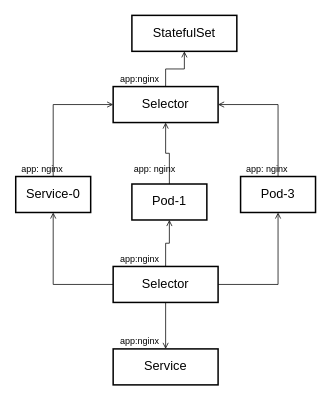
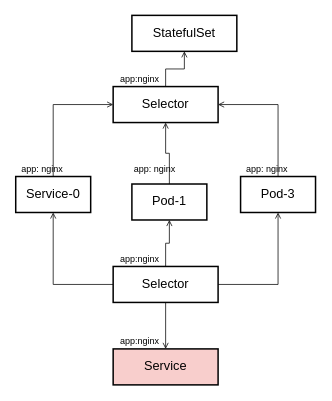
node "Service": fillcolor #ffffff -> #f8cecc
